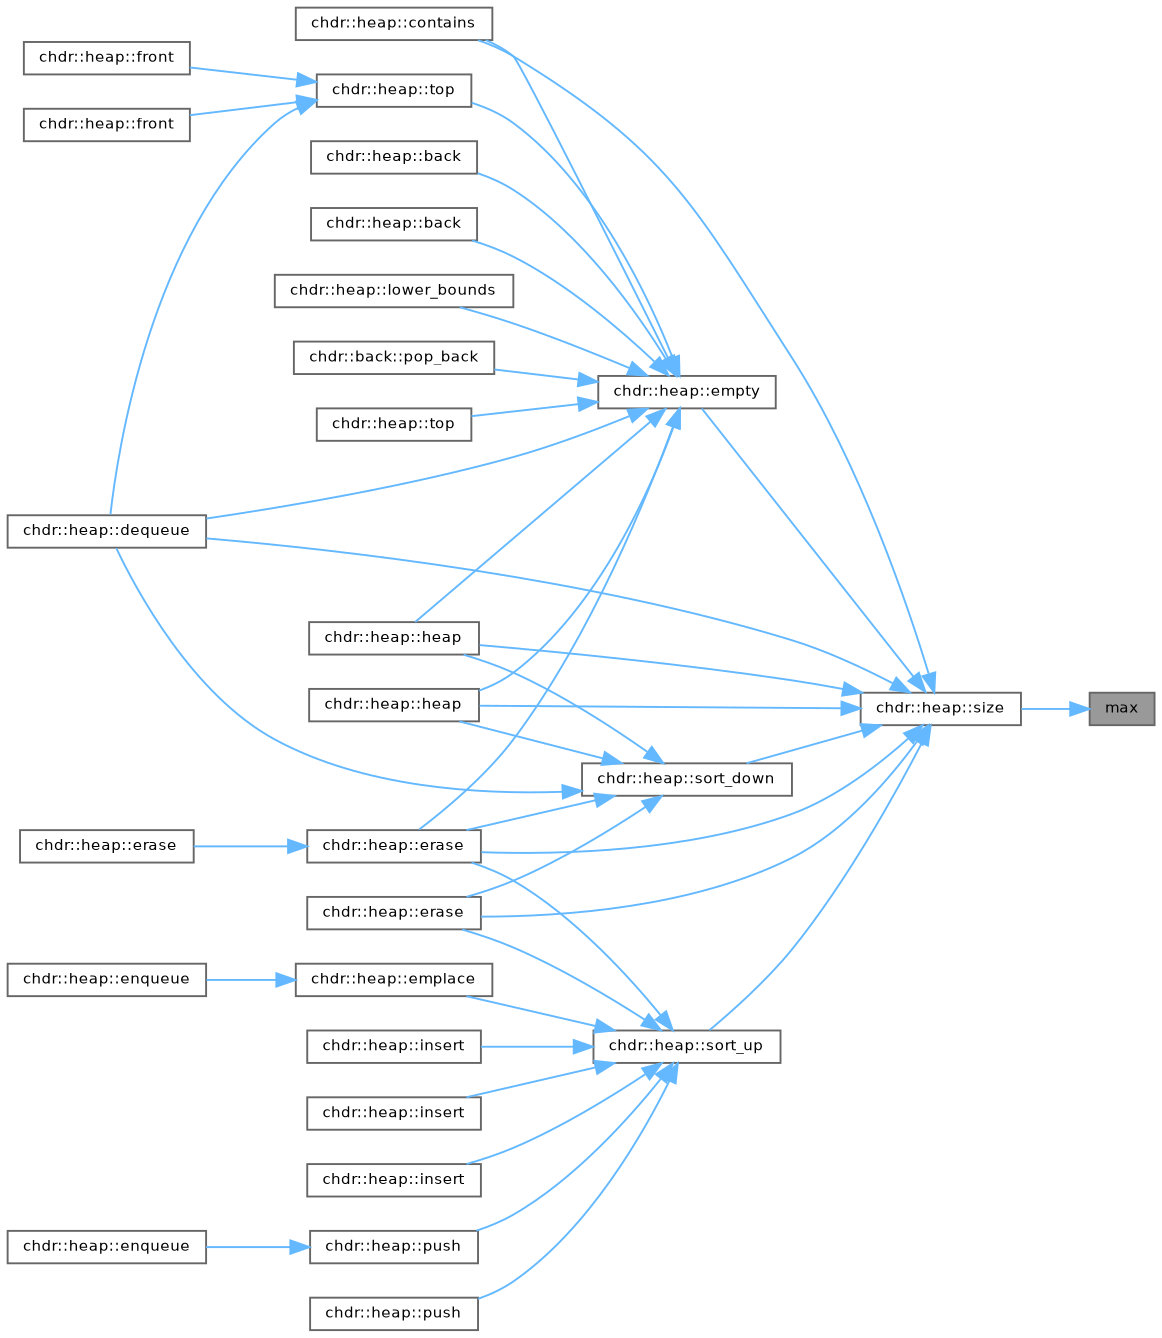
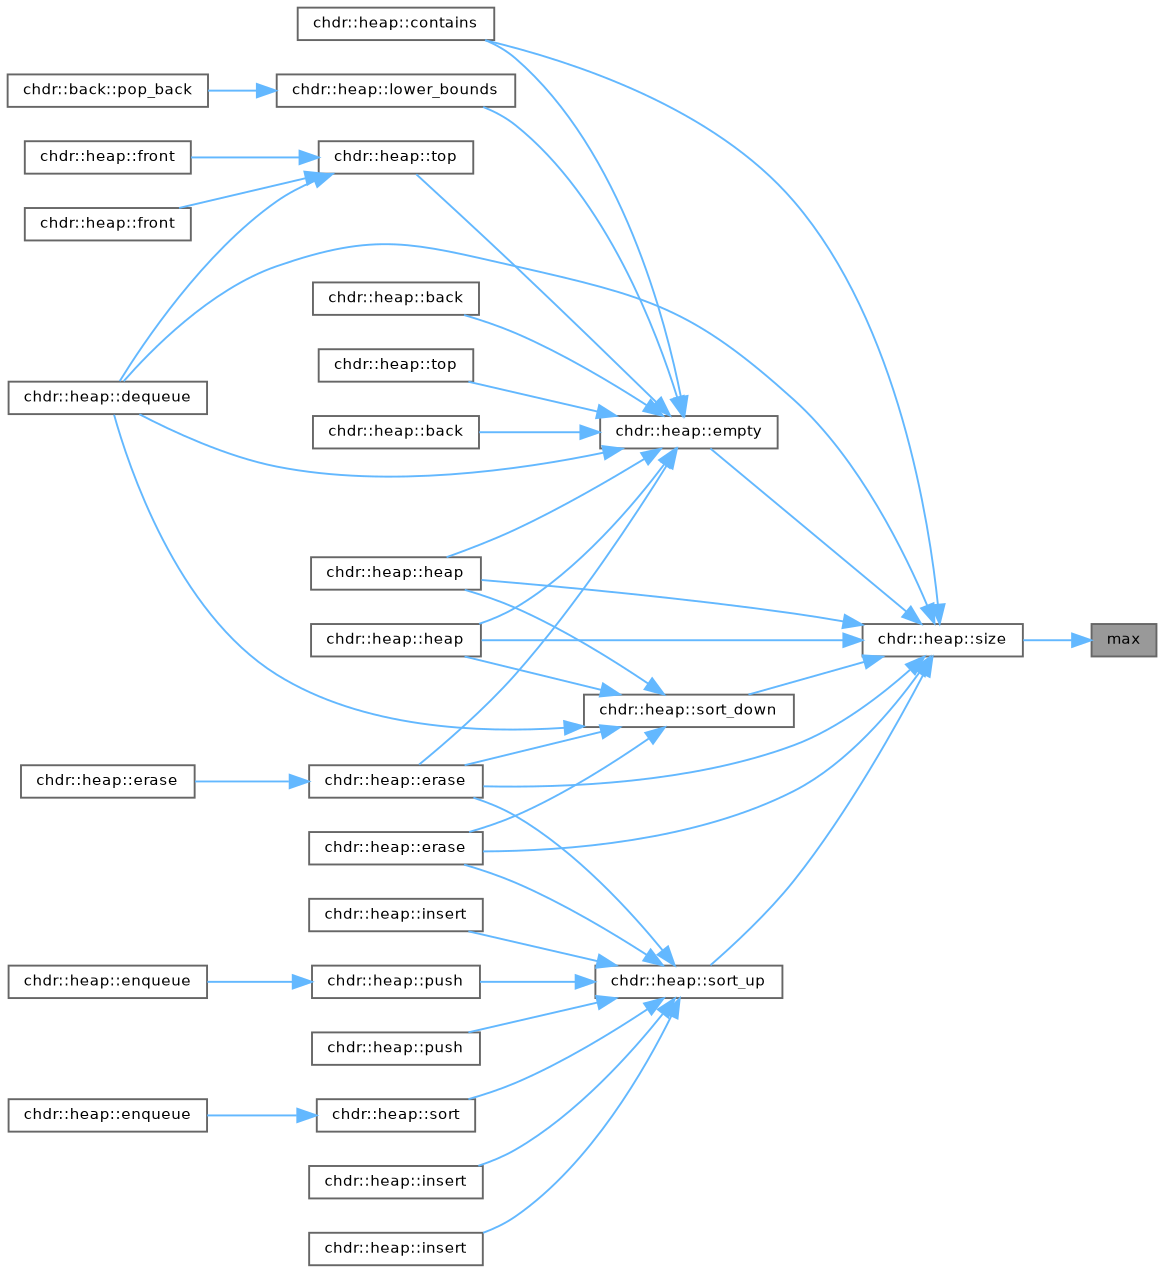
edge "chdr::back::pop_back" -> "chdr::heap::empty": now "chdr::back::pop_back" -> "chdr::heap::lower_bounds"
node "chdr::heap::emplace": label "chdr::heap::emplace" -> "chdr::heap::sort"
